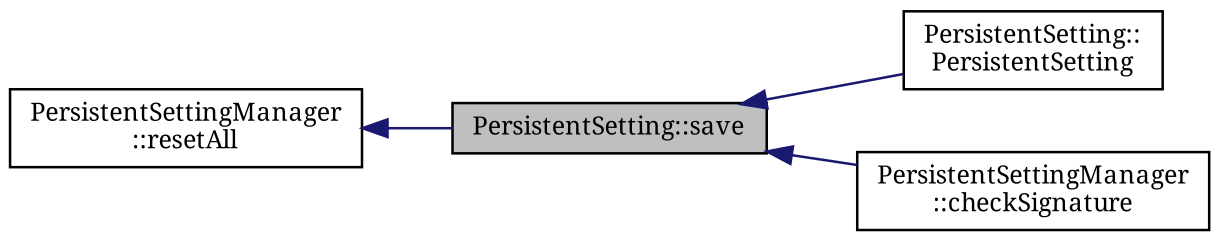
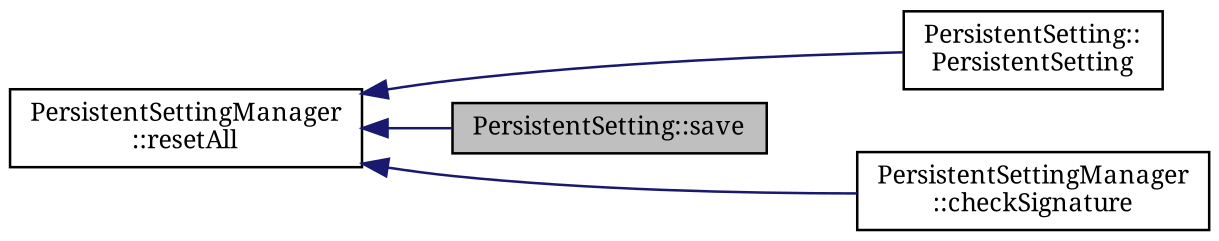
edge "PersistentSetting:: PersistentSetting" -> "PersistentSetting::save": now "PersistentSetting:: PersistentSetting" -> "PersistentSettingManager ::resetAll"
edge "PersistentSettingManager ::checkSignature" -> "PersistentSetting::save": now "PersistentSettingManager ::checkSignature" -> "PersistentSettingManager ::resetAll"
